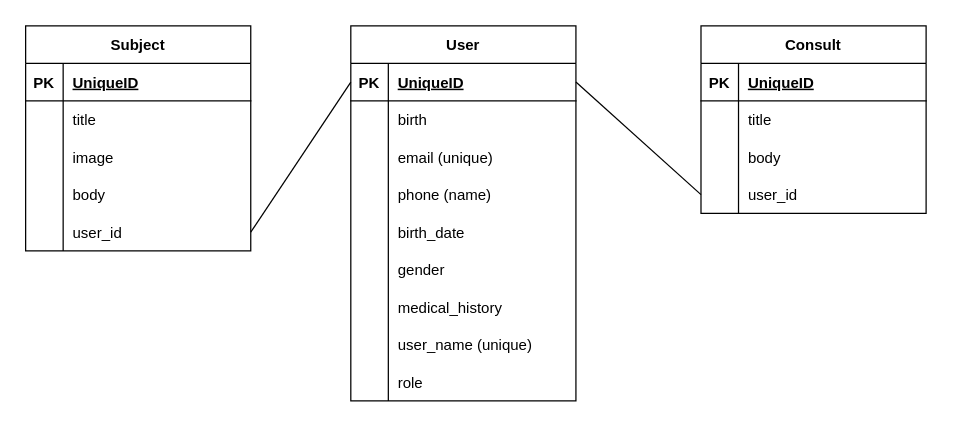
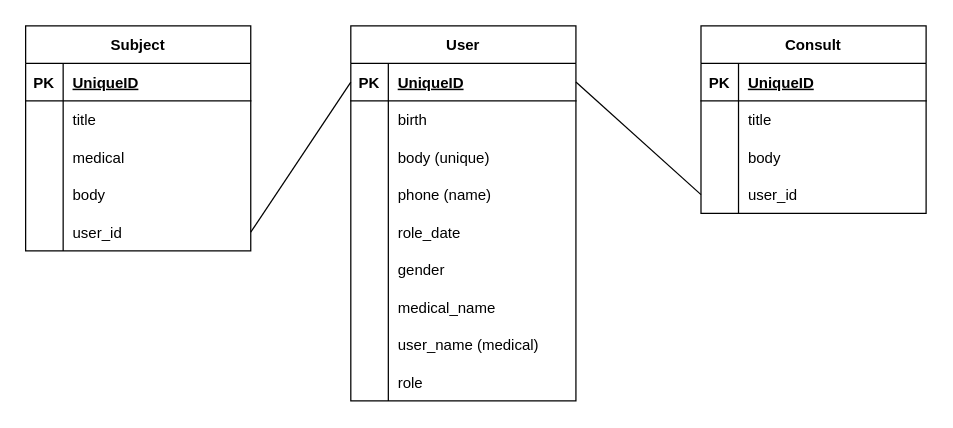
node "image": label "image" -> "medical"
node "email (unique)": label "email (unique)" -> "body (unique)"
node "birth_date": label "birth_date" -> "role_date"
node "medical_history": label "medical_history" -> "medical_name"
node "user_name (unique)": label "user_name (unique)" -> "user_name (medical)"
